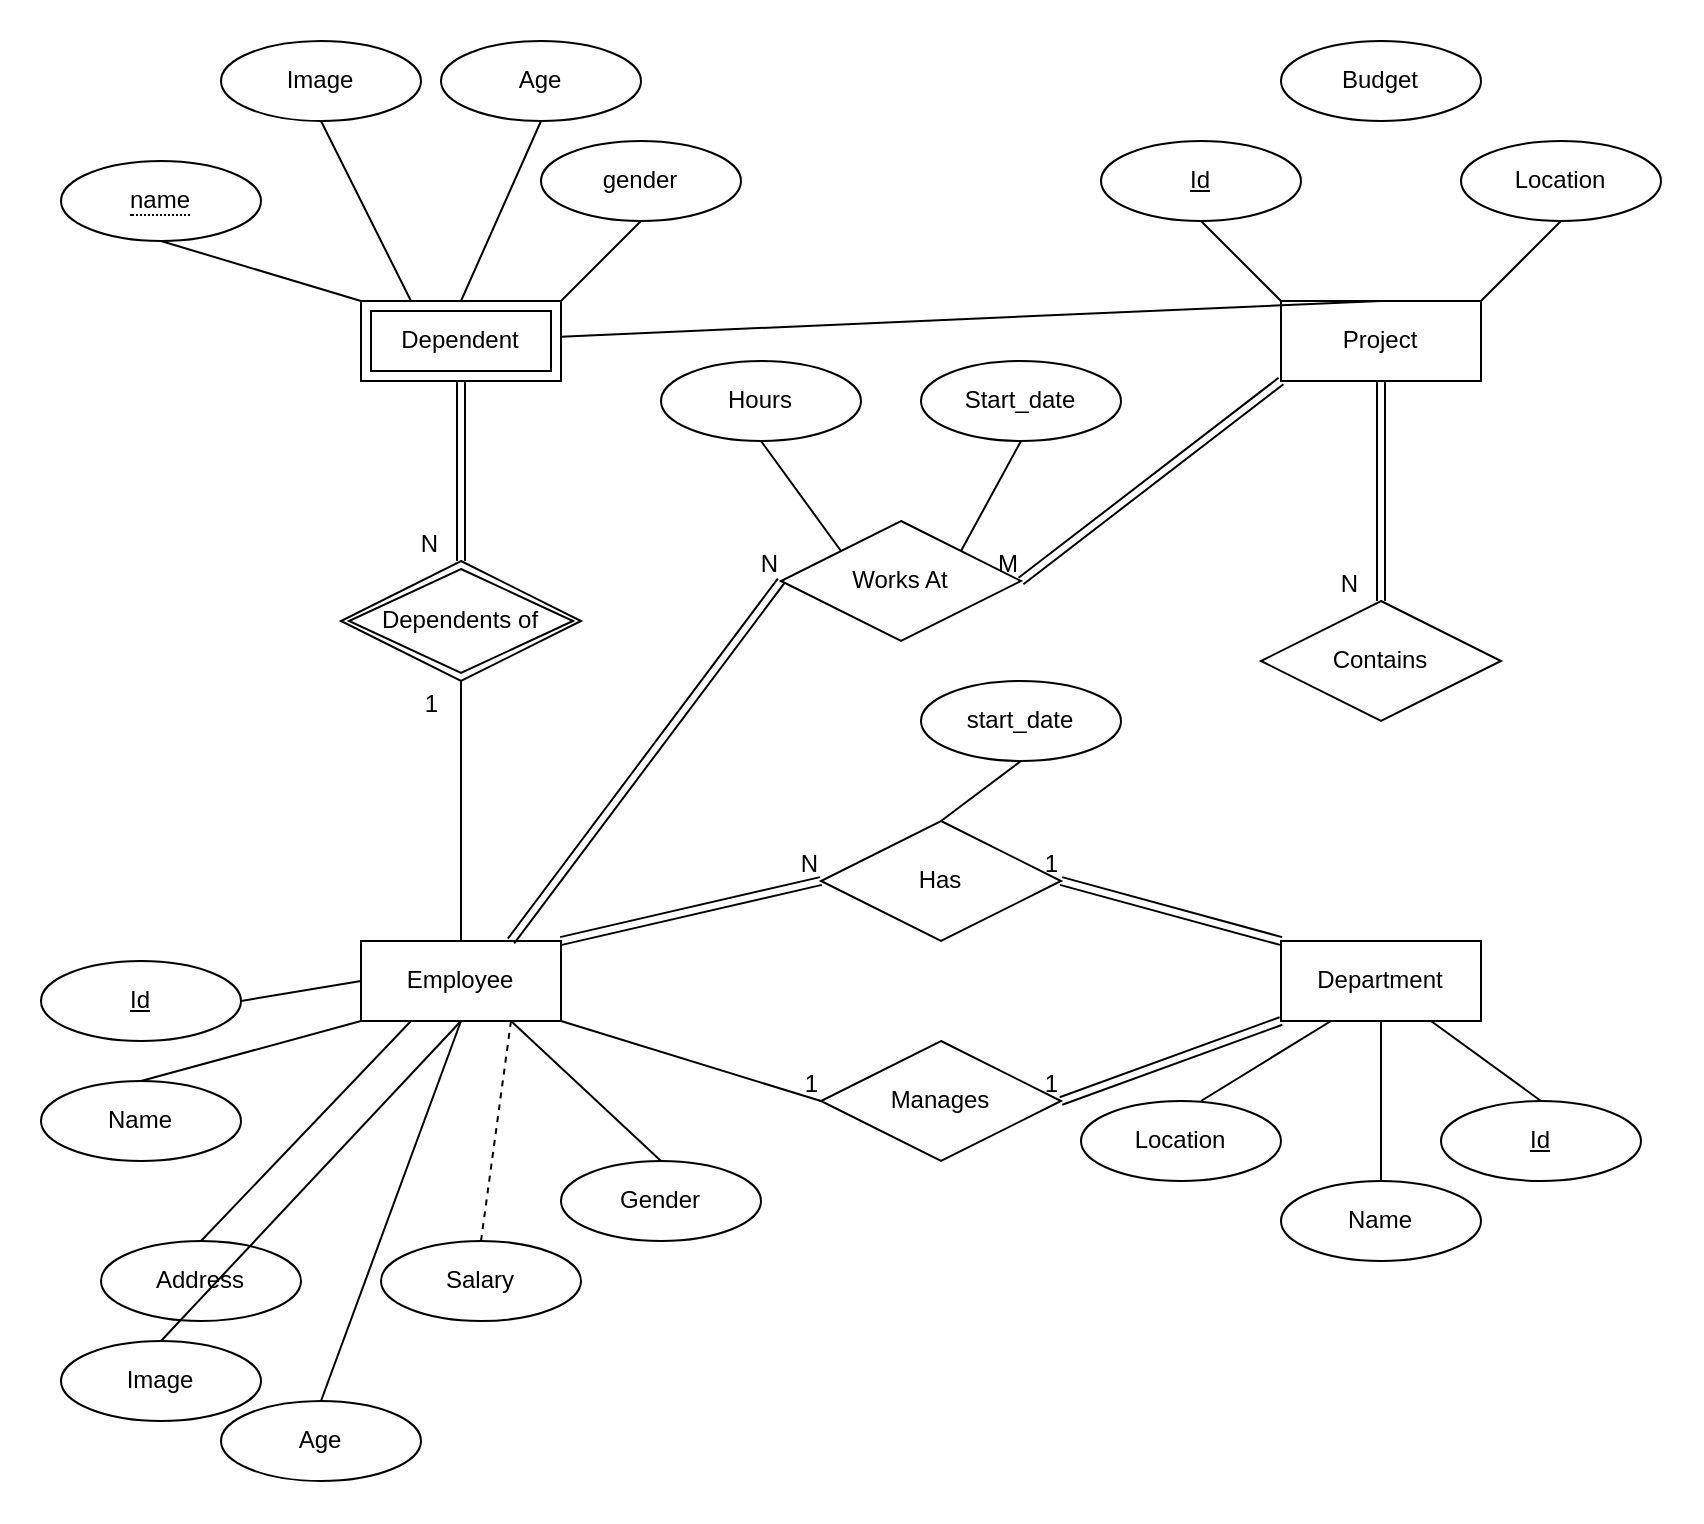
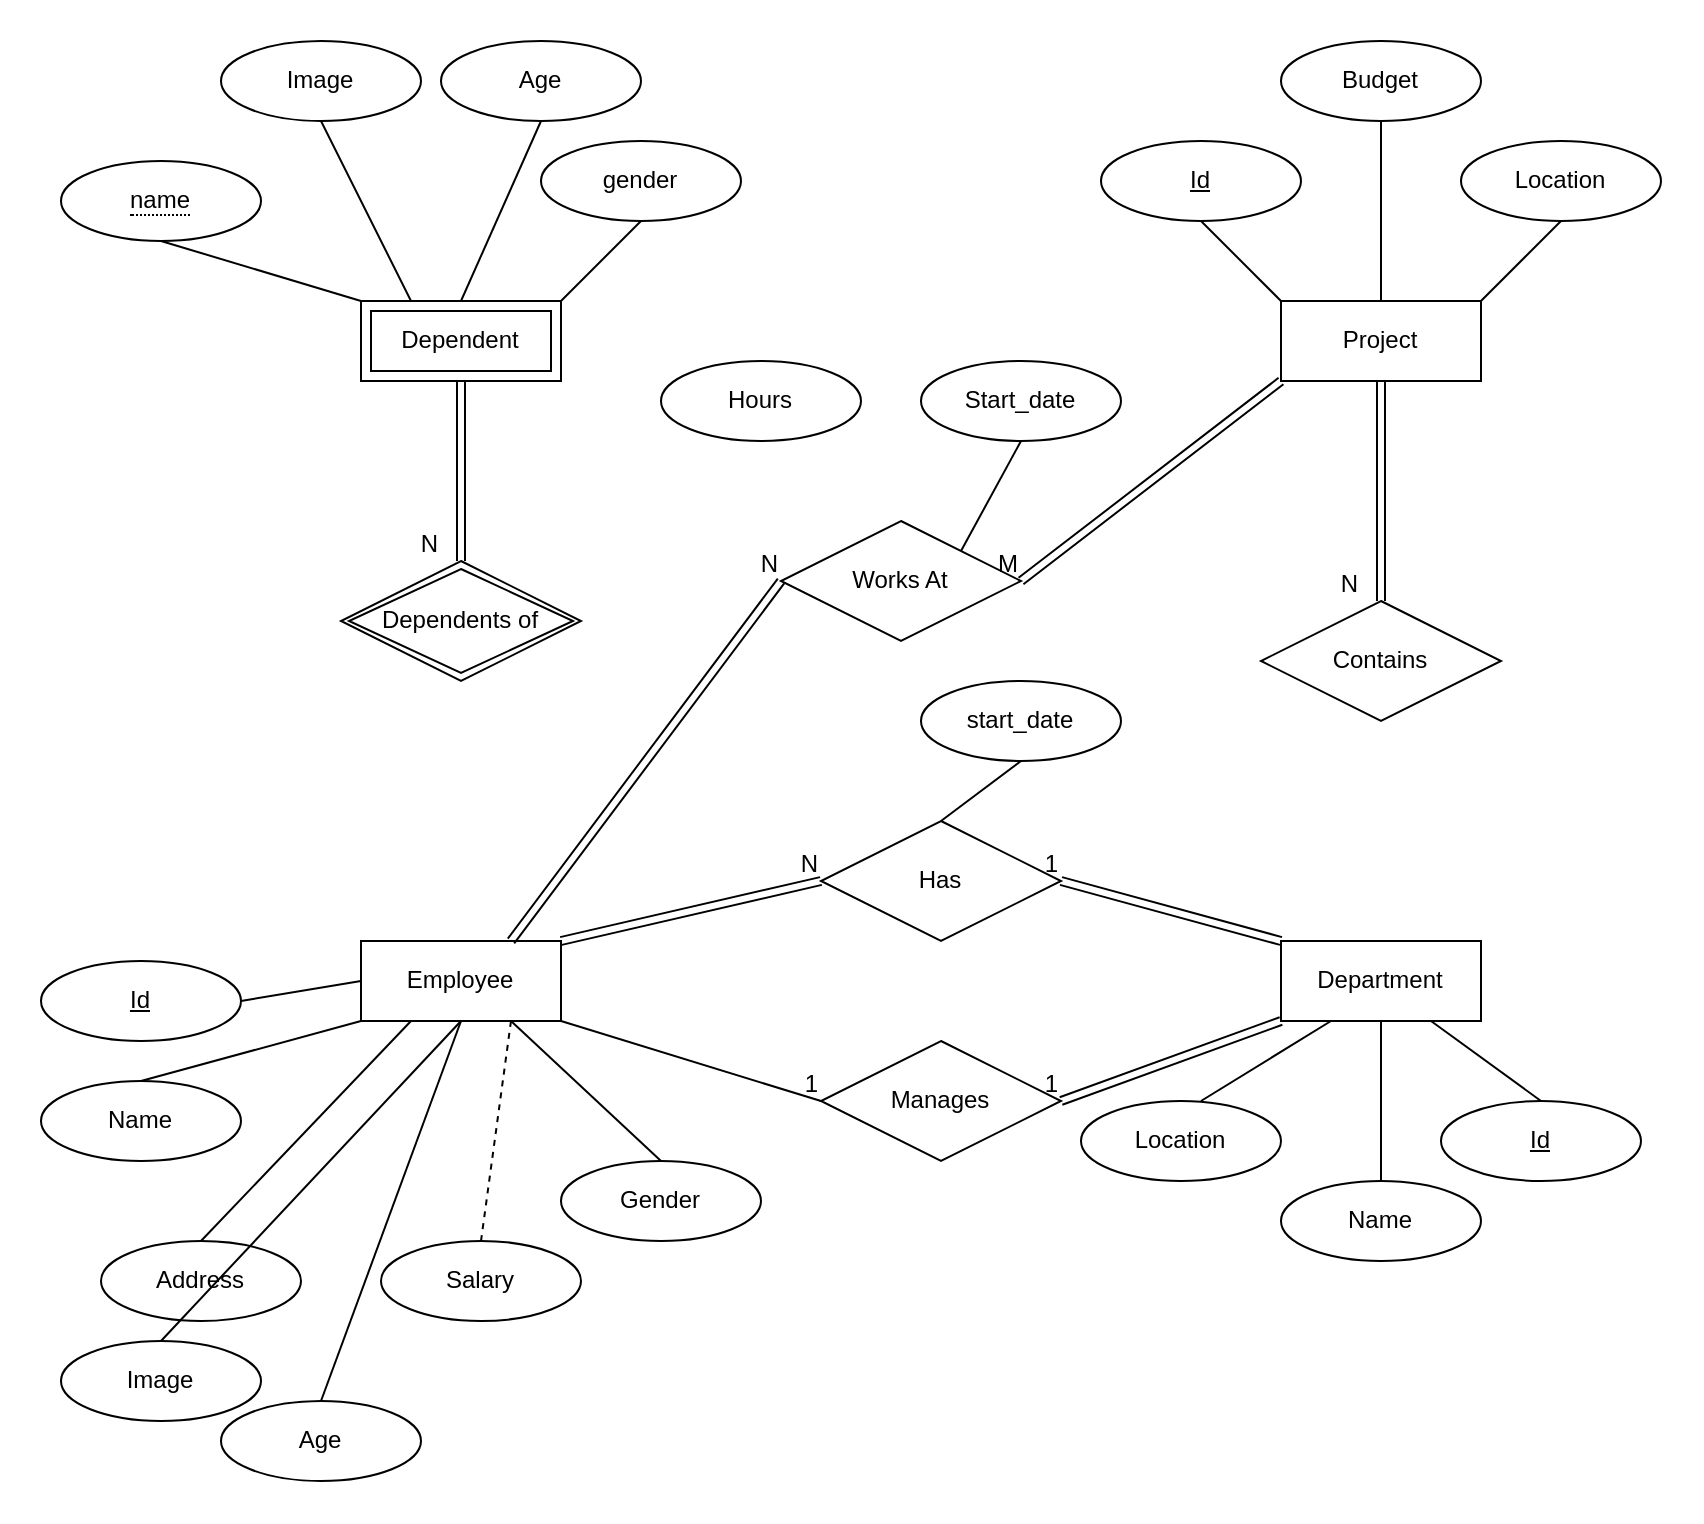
edge "Dependent" -- "Project": now "Budget" -- "Project"
edge "Hours" -- "Works At": removed
edge "Dependents of" -- "Employee": removed, label "1"
